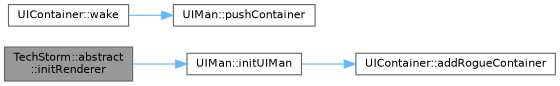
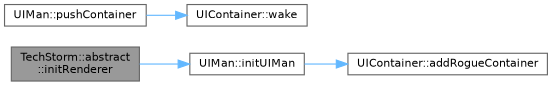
edge "UIContainer::wake" -> "UIMan::pushContainer": reversed
